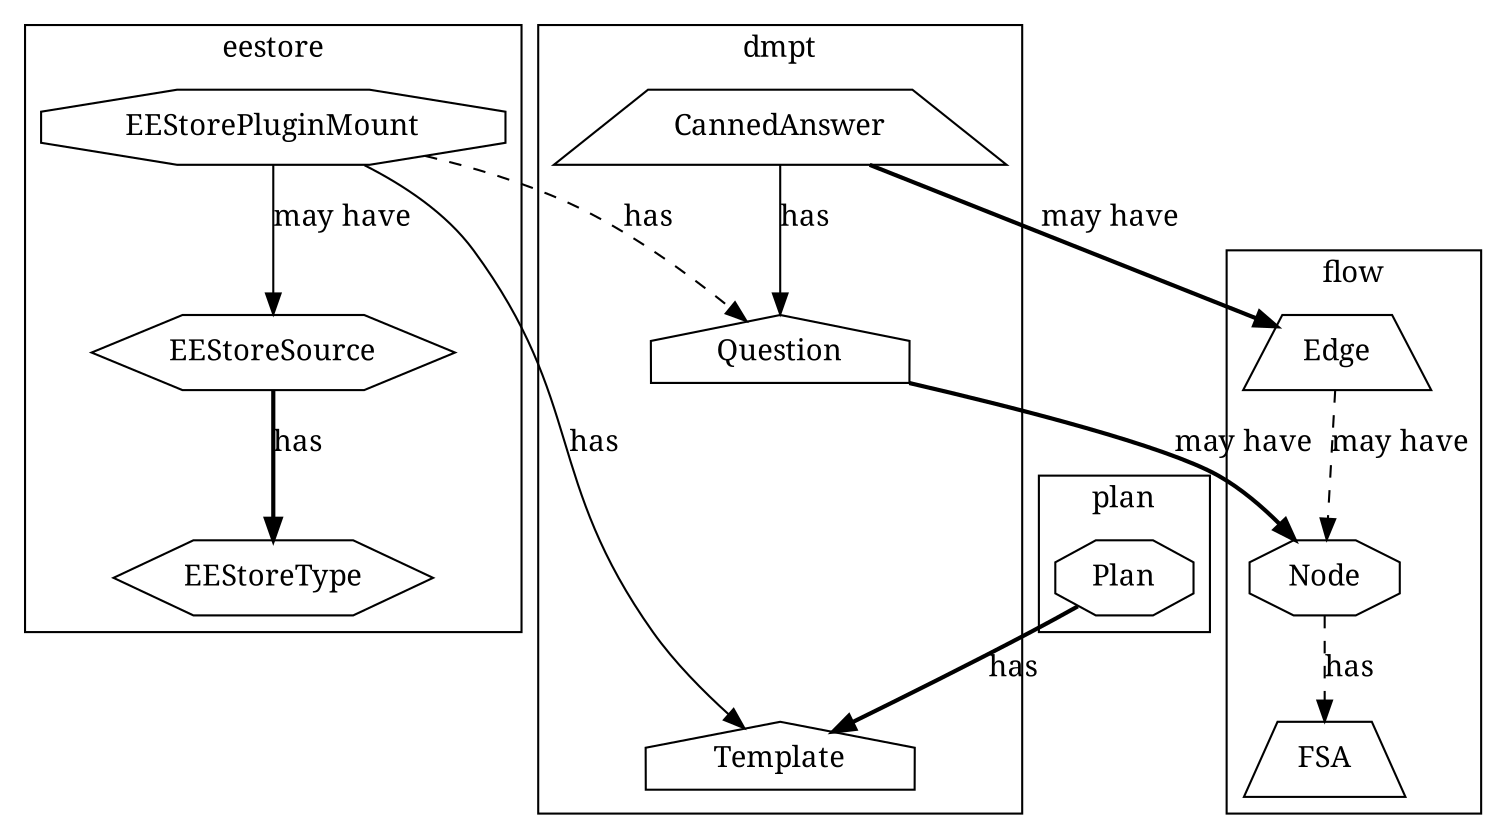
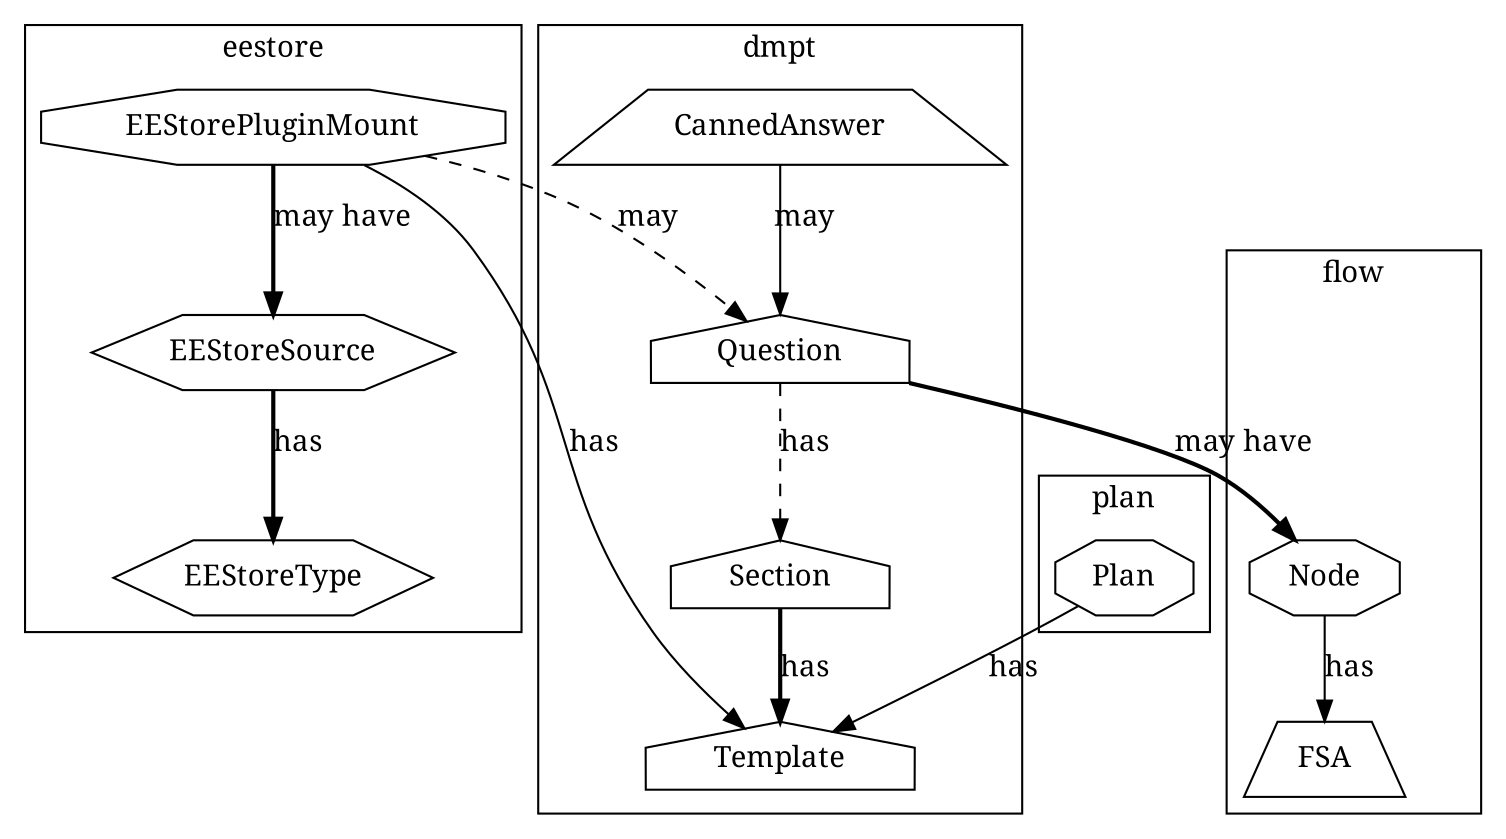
edge "EEStorePluginMount" -> "Question": label "has" -> "may"
edge "CannedAnswer" -> "Question": label "has" -> "may"
edge "EEStorePluginMount" -> "EEStoreSource": style solid -> bold
node "Edge": removed
node "Section": added
edge "Node" -> "FSA": style dashed -> solid
edge "Plan" -> "Template": style bold -> solid
